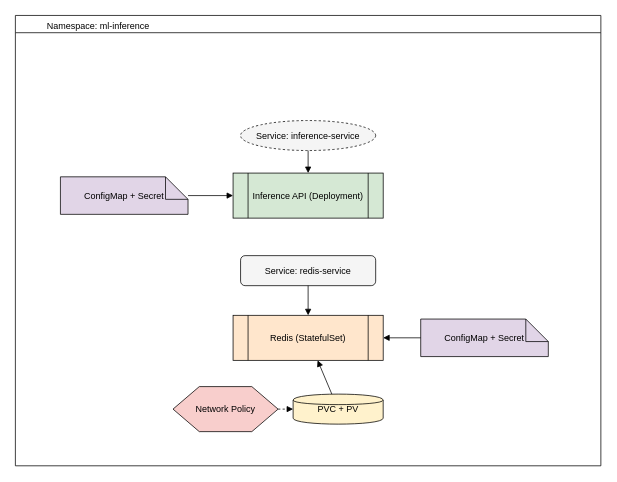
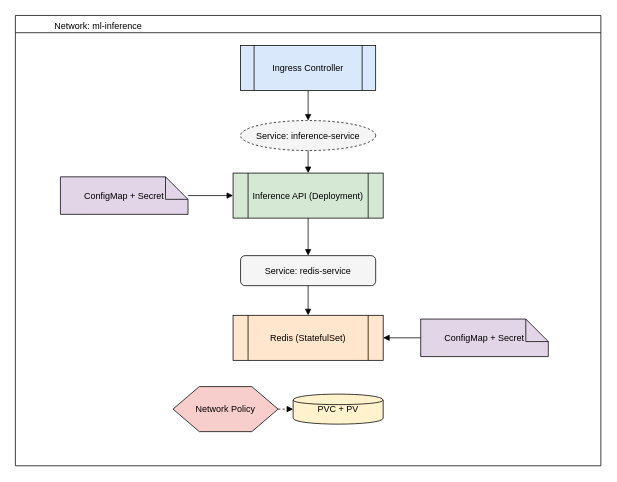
node "Namespace: ml-inference": label "Namespace: ml-inference" -> "Network: ml-inference"
node "Ingress Controller": added
edge "Ingress Controller" -> "Service: inference-service": added
edge "Inference API (Deployment)" -> "Service: redis-service": added
edge "PVC + PV" -> "Redis (StatefulSet)": removed
